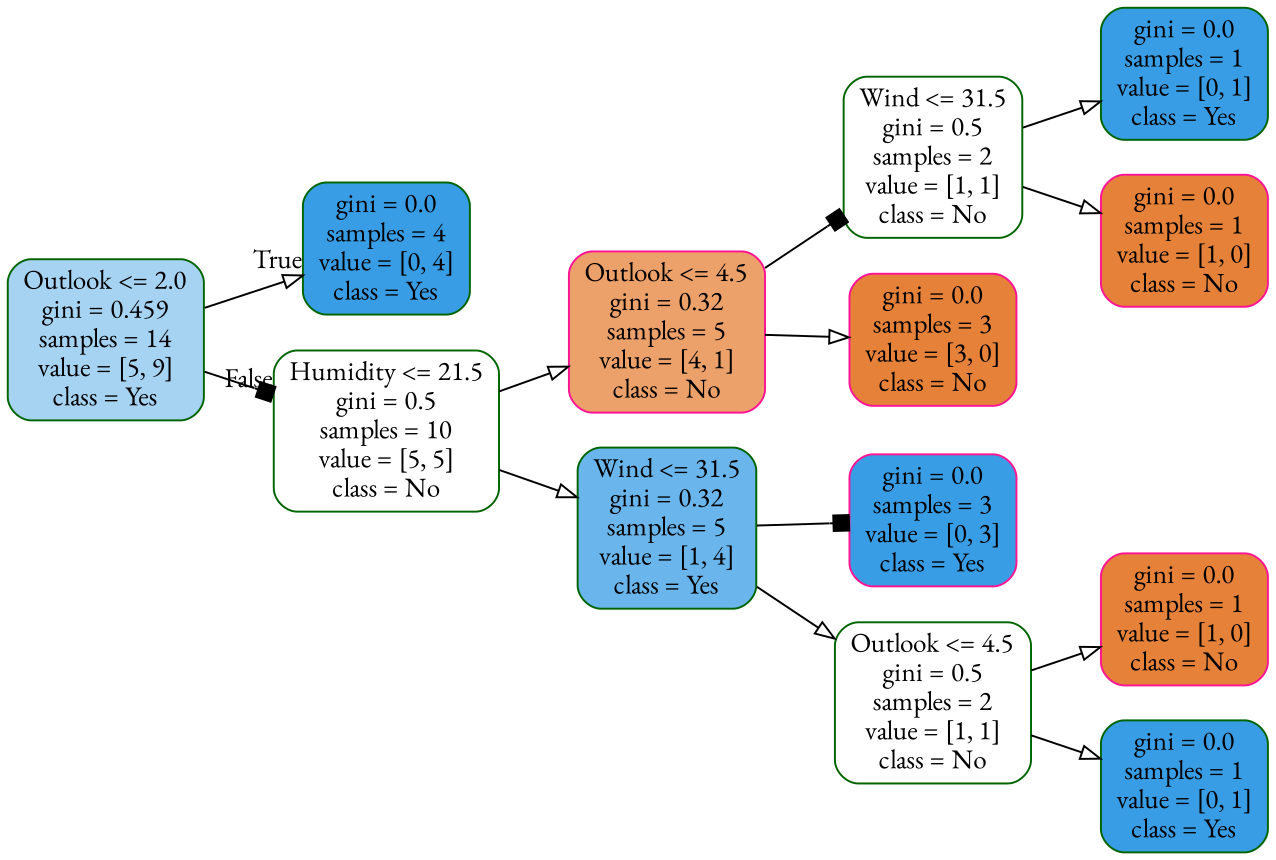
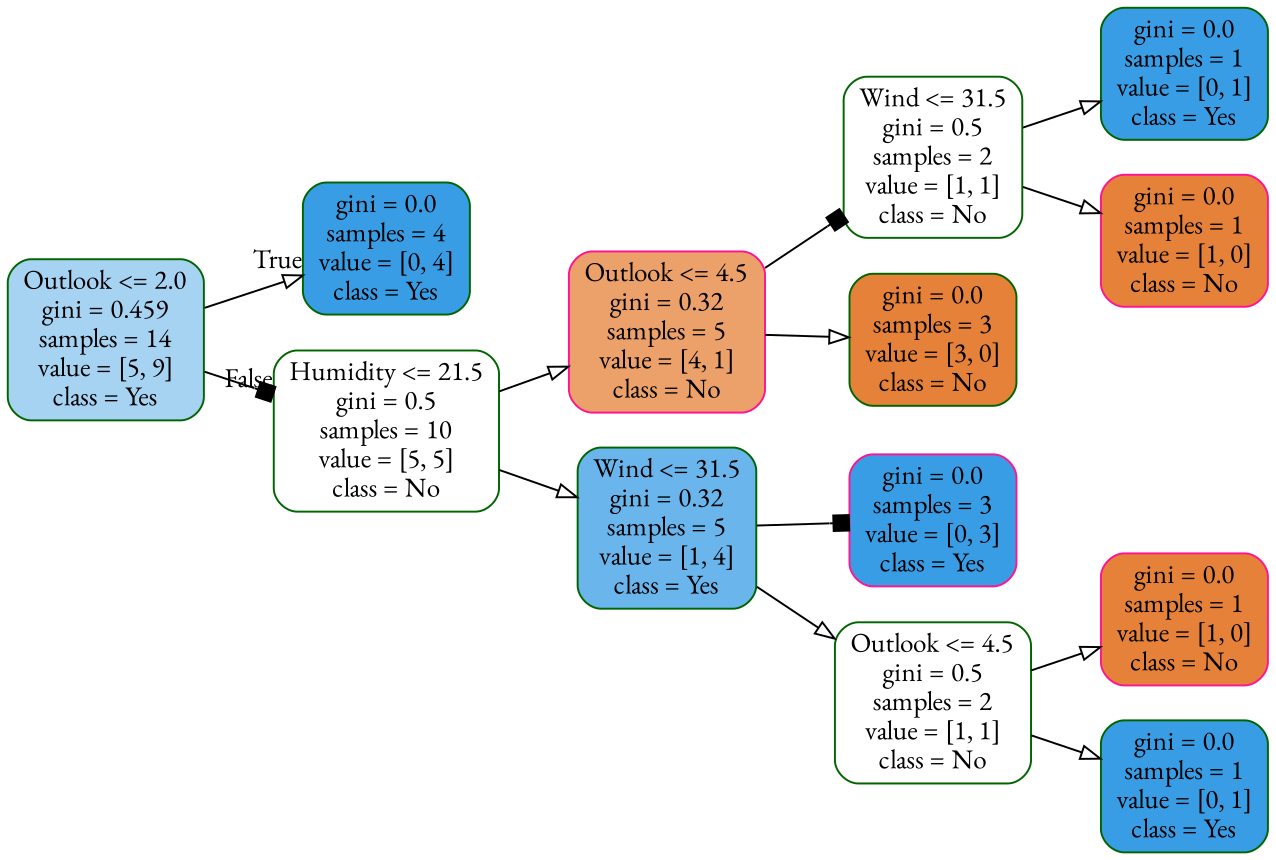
node "gini = 0.0 samples = 3 value = [3, 0] class = No": color deeppink -> darkgreen
